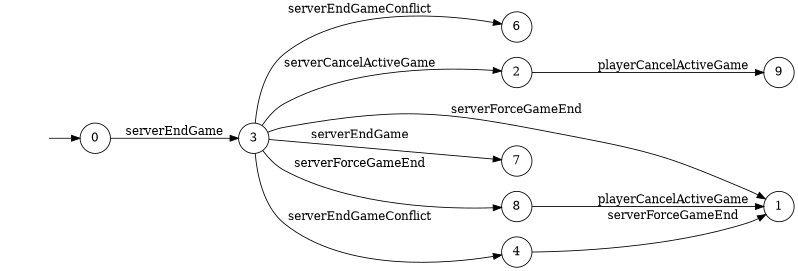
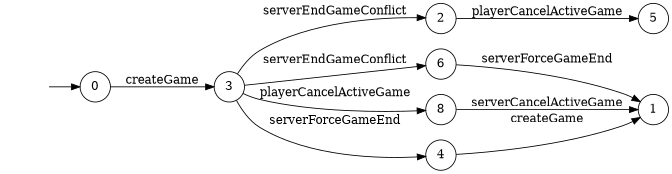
edge "3" -> "2": label "serverCancelActiveGame" -> "serverEndGameConflict"
node "9": label "9" -> "5"
edge "3" -> "1": now "6" -> "1"
edge "0" -> "3": label "serverEndGame" -> "createGame"
node "7": removed
edge "3" -> "8": label "serverForceGameEnd" -> "playerCancelActiveGame"
edge "8" -> "1": label "playerCancelActiveGame" -> "serverCancelActiveGame"
edge "4" -> "1": label "serverForceGameEnd" -> "createGame"
edge "3" -> "4": label "serverEndGameConflict" -> "serverForceGameEnd"
